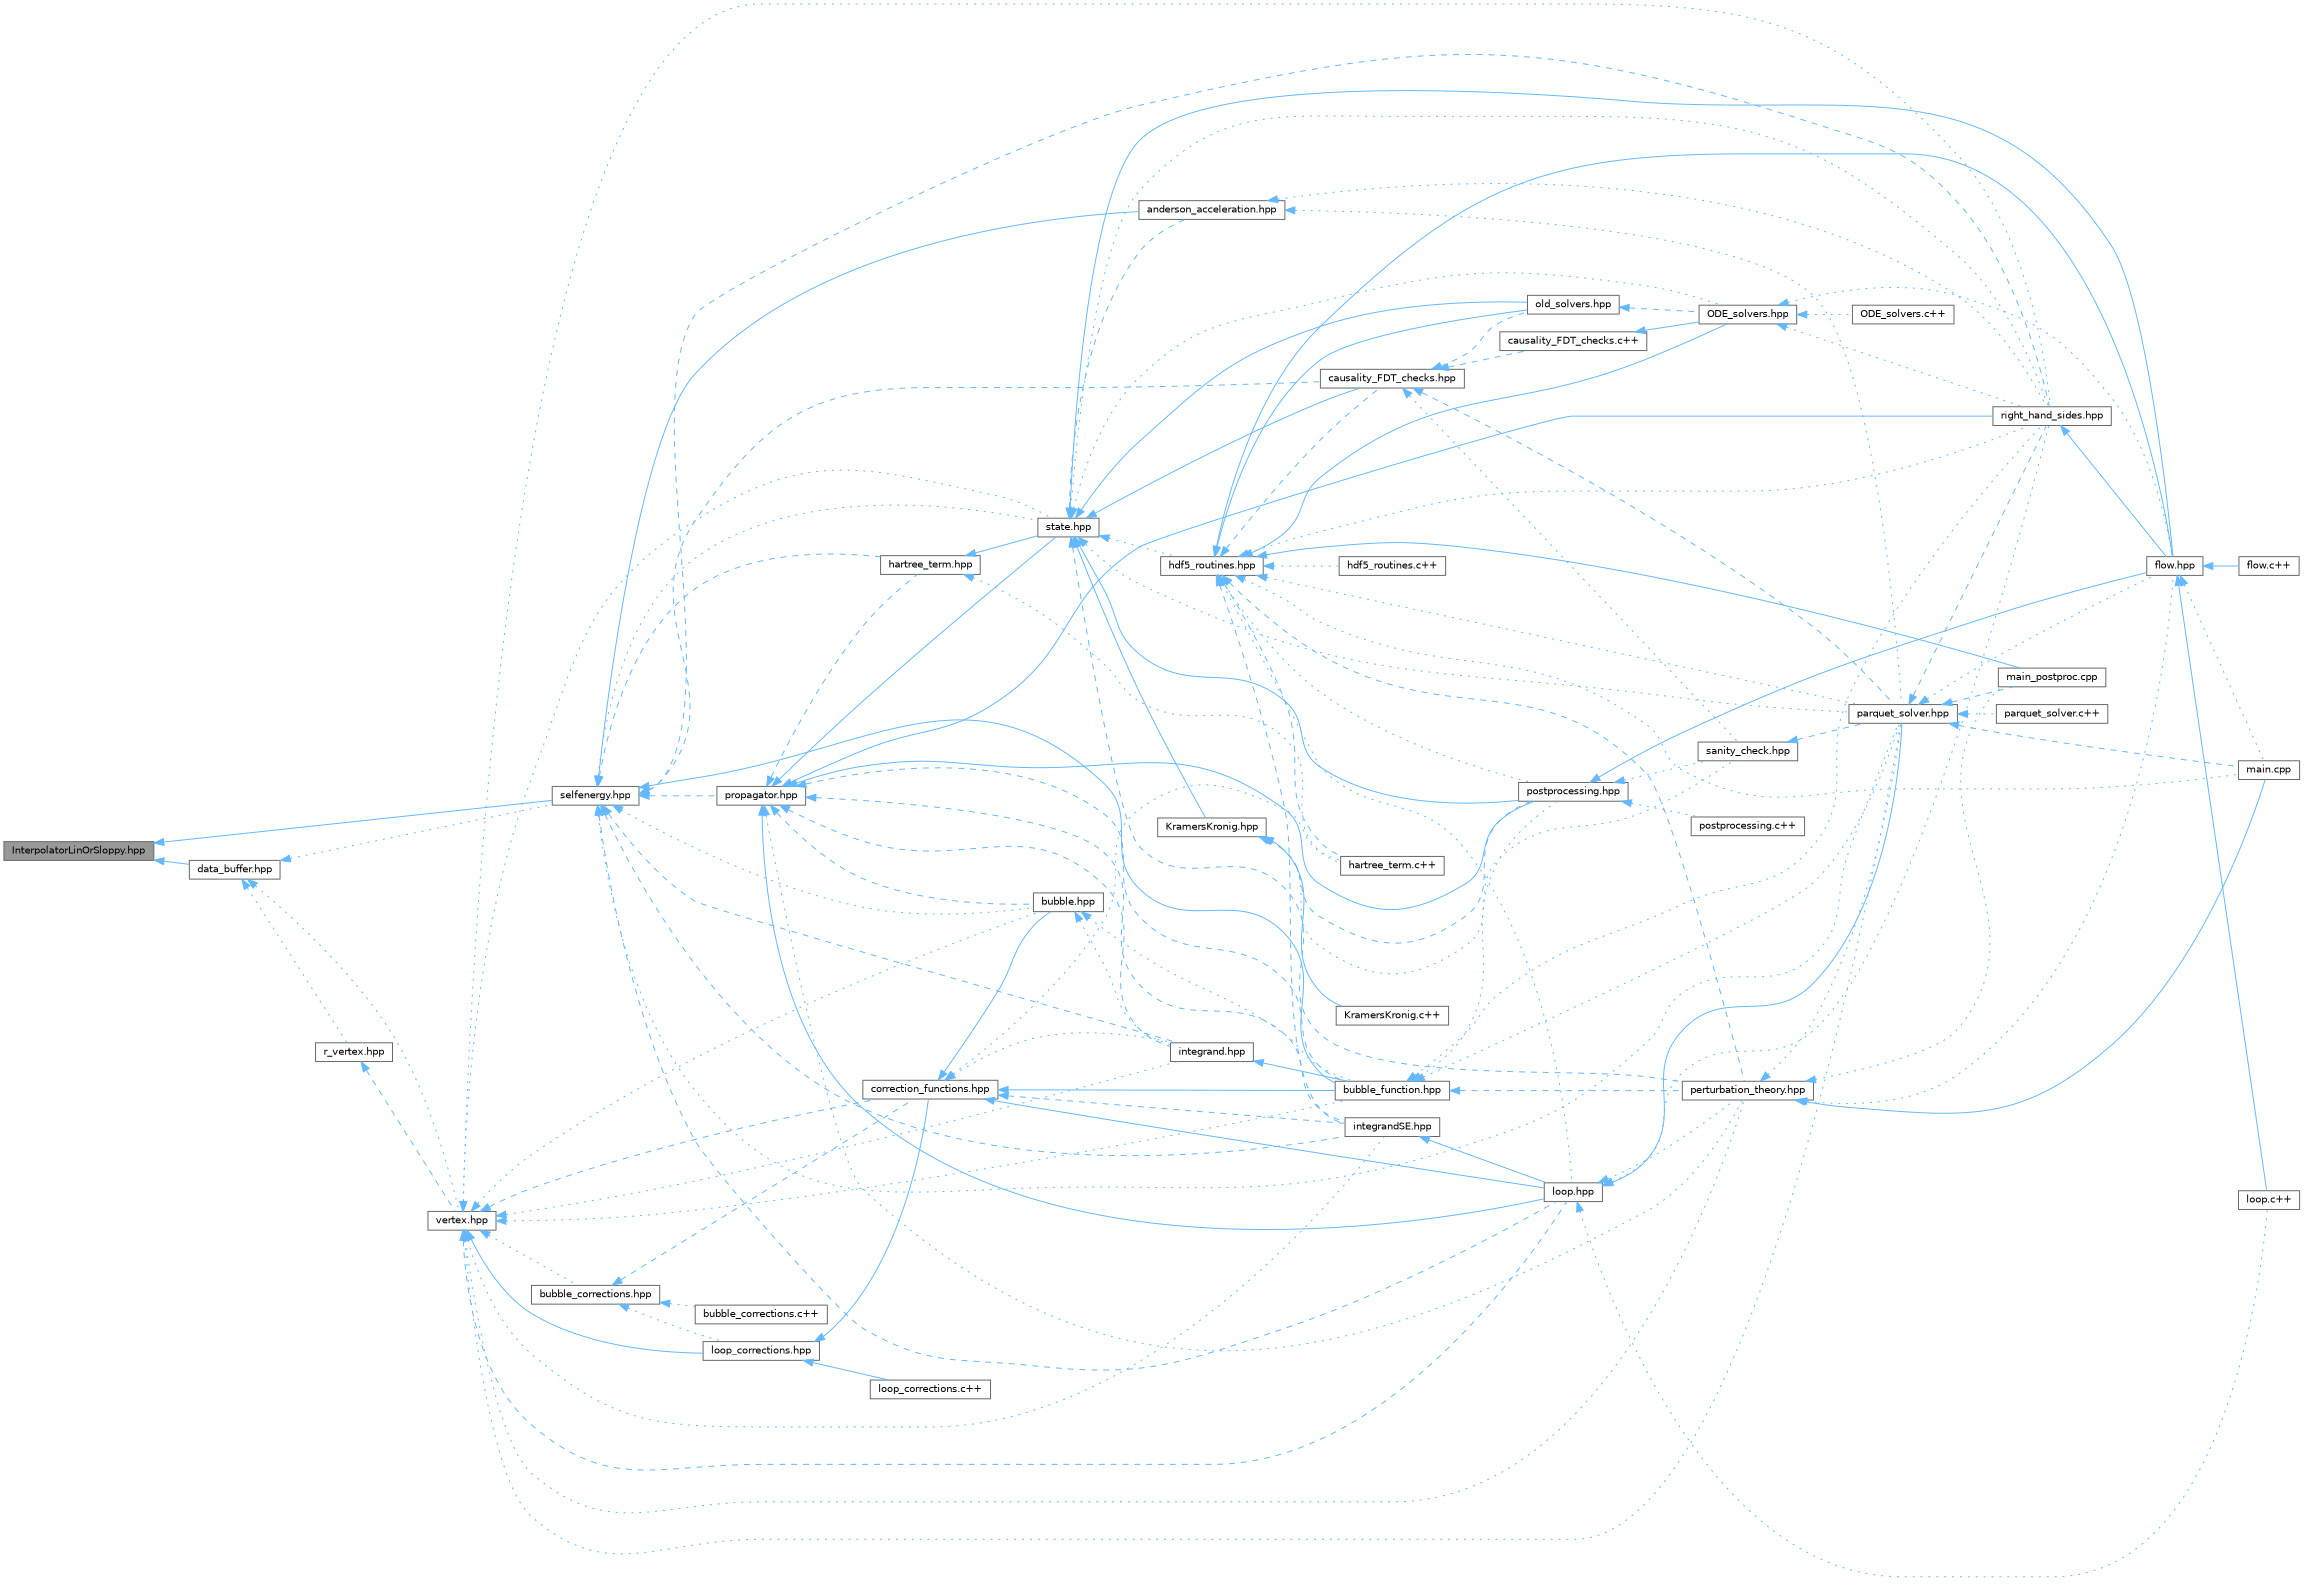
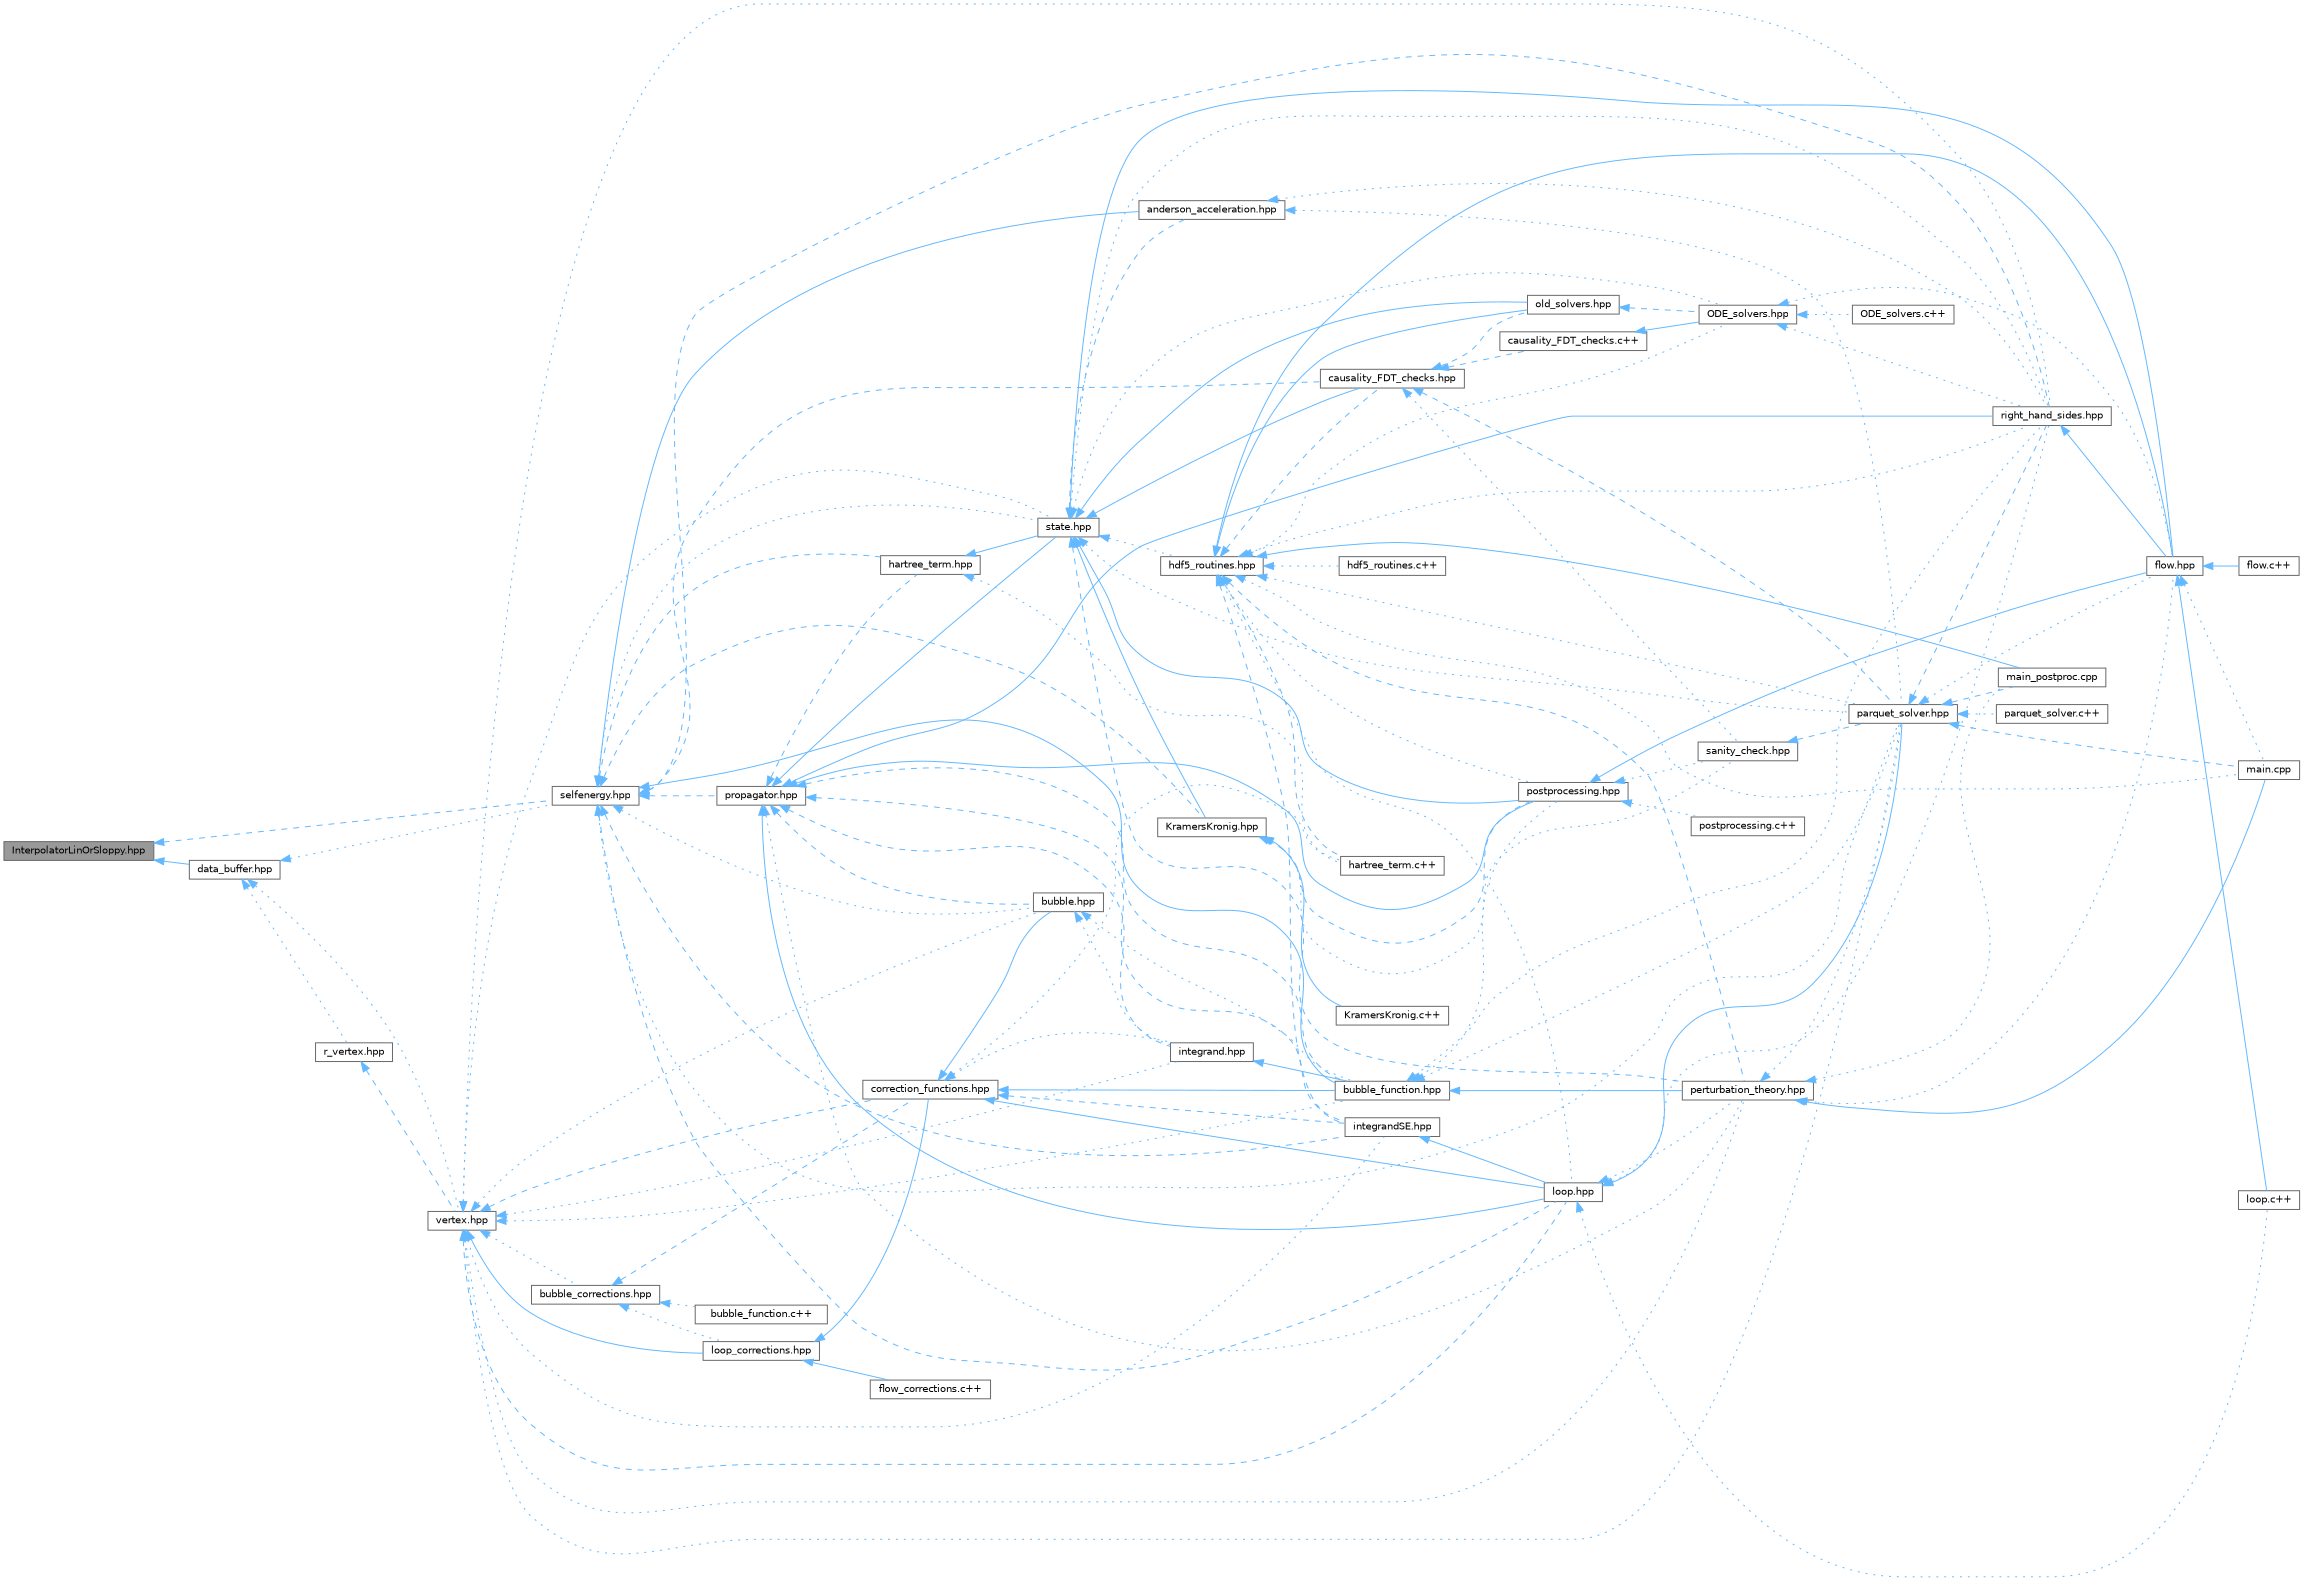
edge "ODE_solvers.hpp" -> "hdf5_routines.hpp": style solid -> dotted
edge "selfenergy.hpp" -> "InterpolatorLinOrSloppy.hpp": style solid -> dashed
edge "integrand.hpp" -> "selfenergy.hpp": now "KramersKronig.hpp" -> "selfenergy.hpp"
edge "perturbation_theory.hpp" -> "bubble_function.hpp": style dashed -> solid
node "bubble_corrections.c++": label "bubble_corrections.c++" -> "bubble_function.c++"
node "loop_corrections.c++": label "loop_corrections.c++" -> "flow_corrections.c++"
